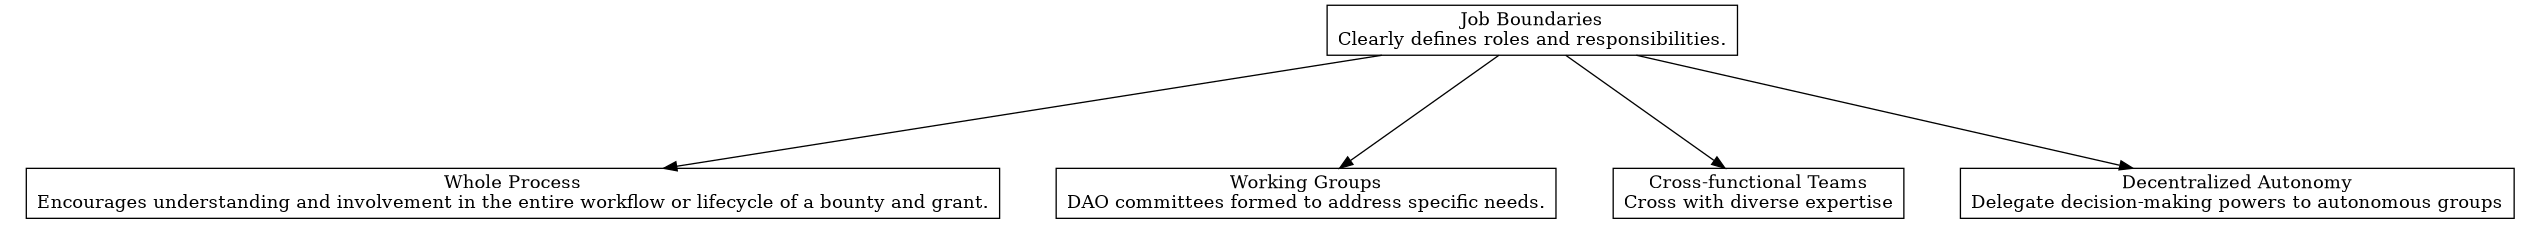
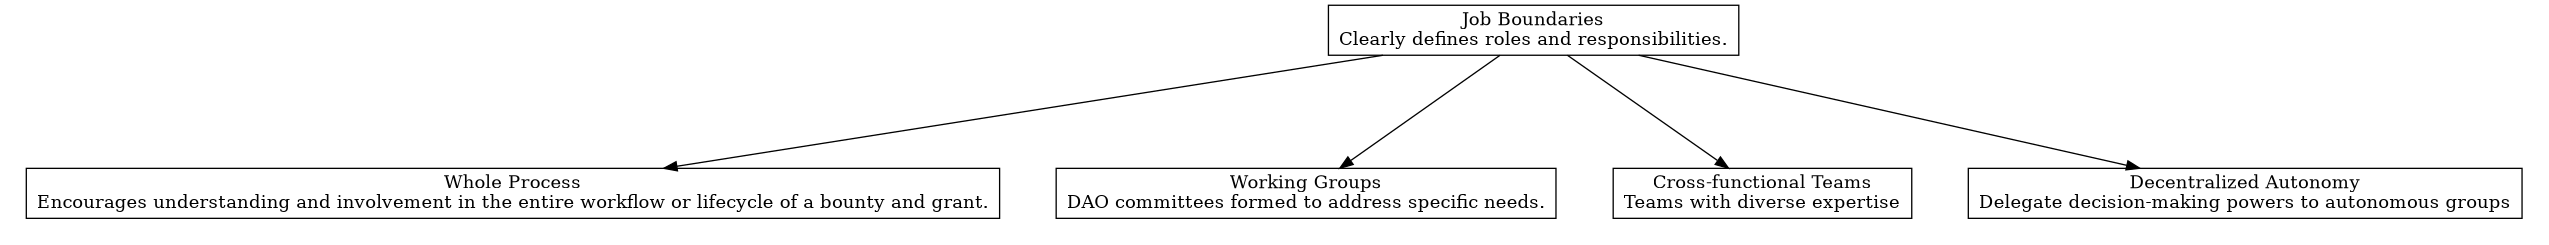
node "Cross-functional Teams Cross with diverse expertise": label "Cross-functional Teams Cross with diverse expertise" -> "Cross-functional Teams Teams with diverse expertise"
